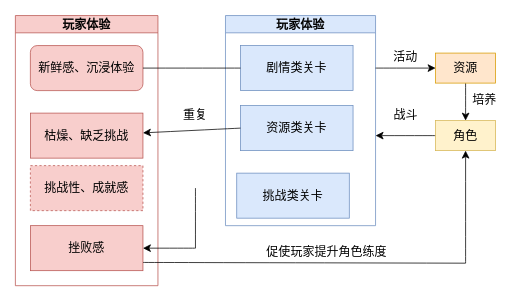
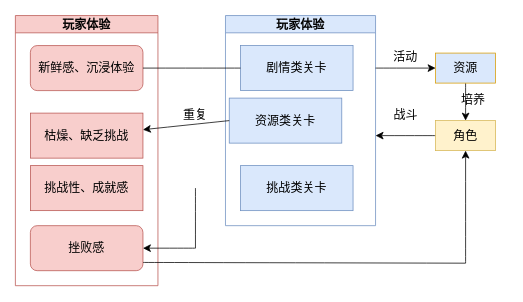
node "资源": fillcolor #ffe6cc -> #dae8fc
node "培养": moved (484, 100) -> (473, 100)
node "资源类关卡": moved (297, 128) -> (285, 120)
node "挑战性、成就感": style dashed -> solid
node "挑战类关卡": moved (293, 195) -> (297, 188)
node "挫败感": shape rectangle -> rounded rectangle
node "促使玩家提升角色练度": removed
